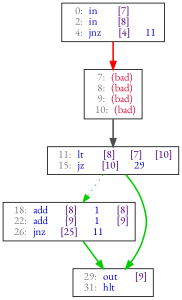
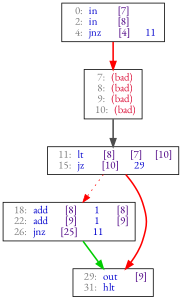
edge "11:" -> "18:": color green3 -> red
edge "11:" -> "29:": color green3 -> red
